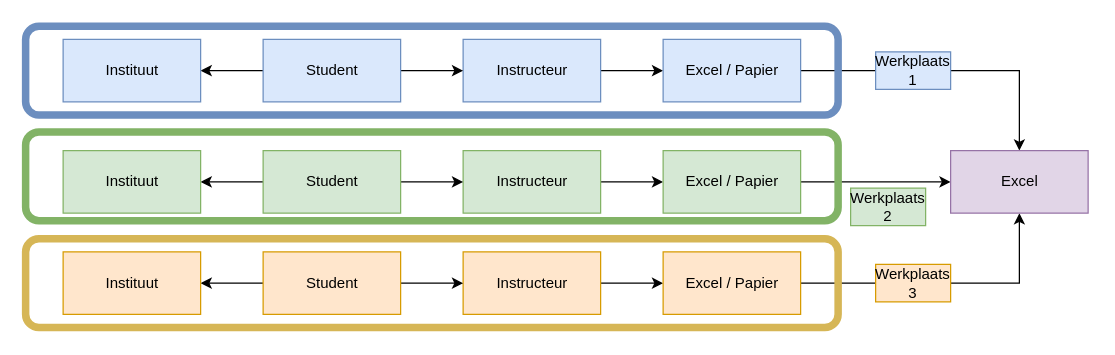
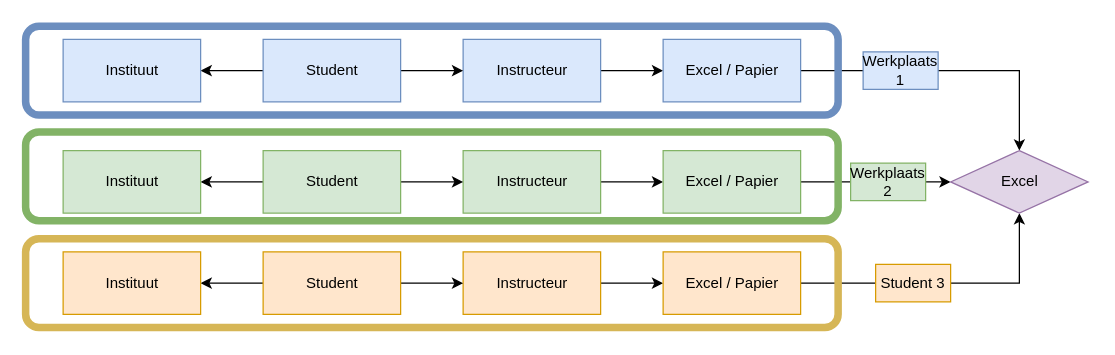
node "Werkplaats 1": moved (913, 71) -> (901, 71)
node "Excel": shape rectangle -> diamond
node "Werkplaats 2": moved (888, 207) -> (888, 182)
node "Werkplaats 3": label "Werkplaats 3" -> "Student 3"
